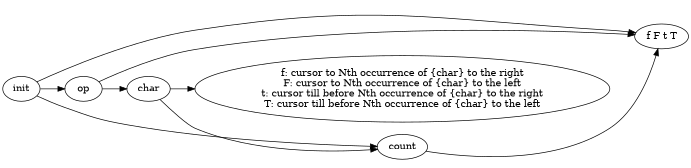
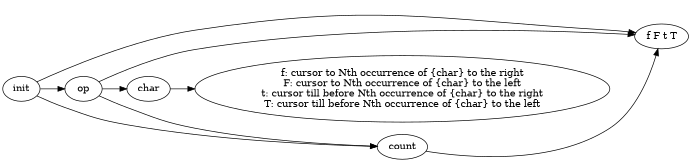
edge "char" -> "count": now "op" -> "count"
